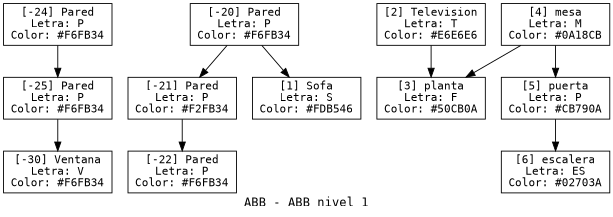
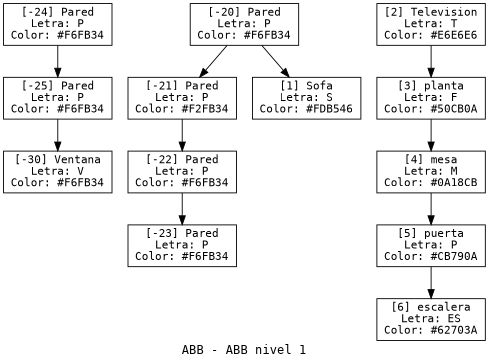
edge "[4] mesa Letra: M Color: #0A18CB" -> "[3] planta Letra: F Color: #50CB0A": reversed
node "[6] escalera Letra: ES Color: #02703A": label "[6] escalera Letra: ES Color: #02703A" -> "[6] escalera Letra: ES Color: #62703A"
node "[-23] Pared Letra: P Color: #F6FB34": added
